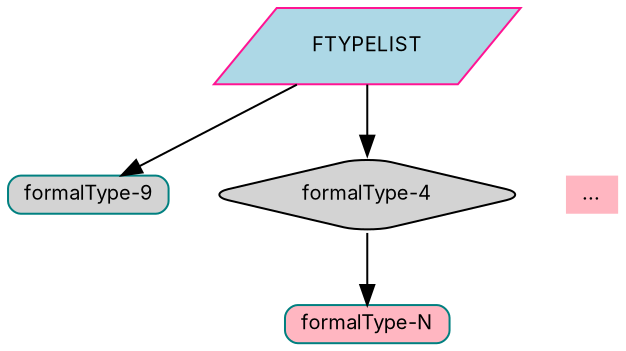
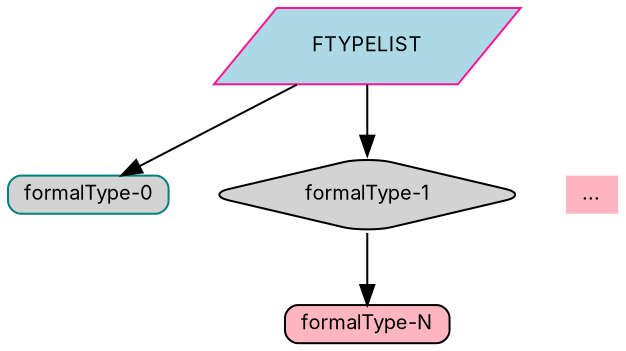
node "formalType-9": label "formalType-9" -> "formalType-0"
node "formalType-4": label "formalType-4" -> "formalType-1"
node "formalType-N": color teal -> black
